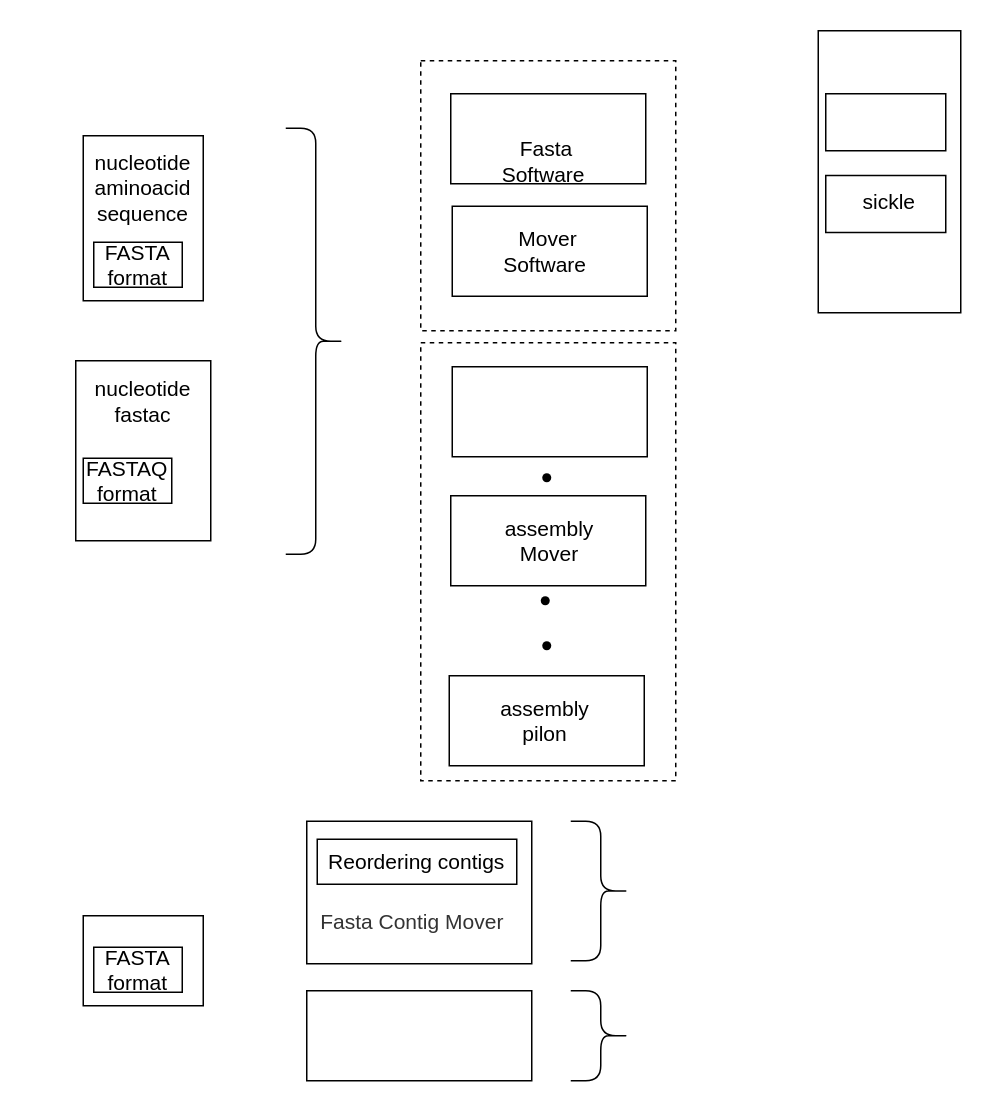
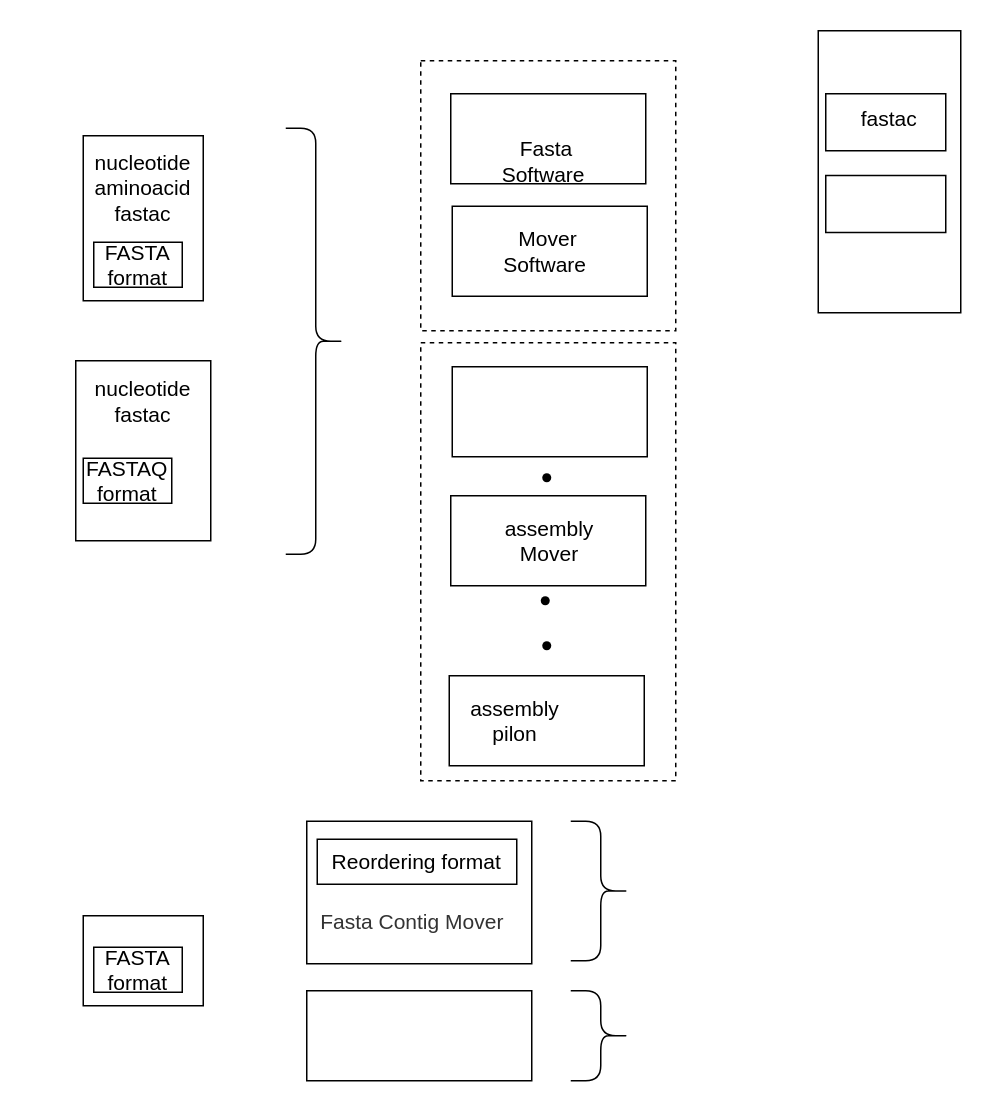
node "fastac": added
node "nucleotide aminoacid sequence": label "nucleotide aminoacid sequence" -> "nucleotide aminoacid fastac"
node "sickle": removed
node "assembly pilon": moved (545, 721) -> (515, 721)
node "Reordering contigs": label "Reordering contigs" -> "Reordering format"
